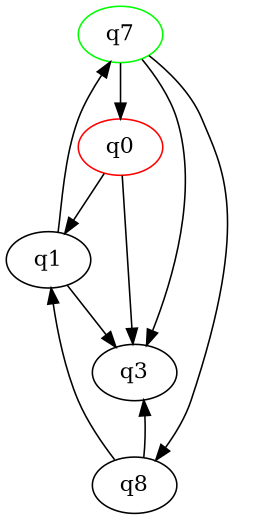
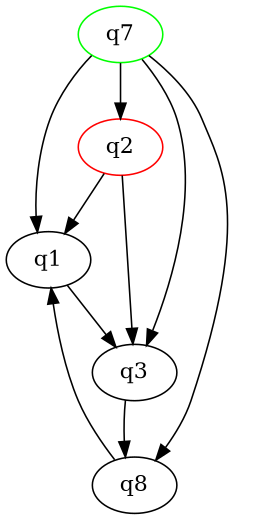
node "q0": label "q0" -> "q2"
edge "q1" -> "q7": reversed
edge "q8" -> "q3": reversed
